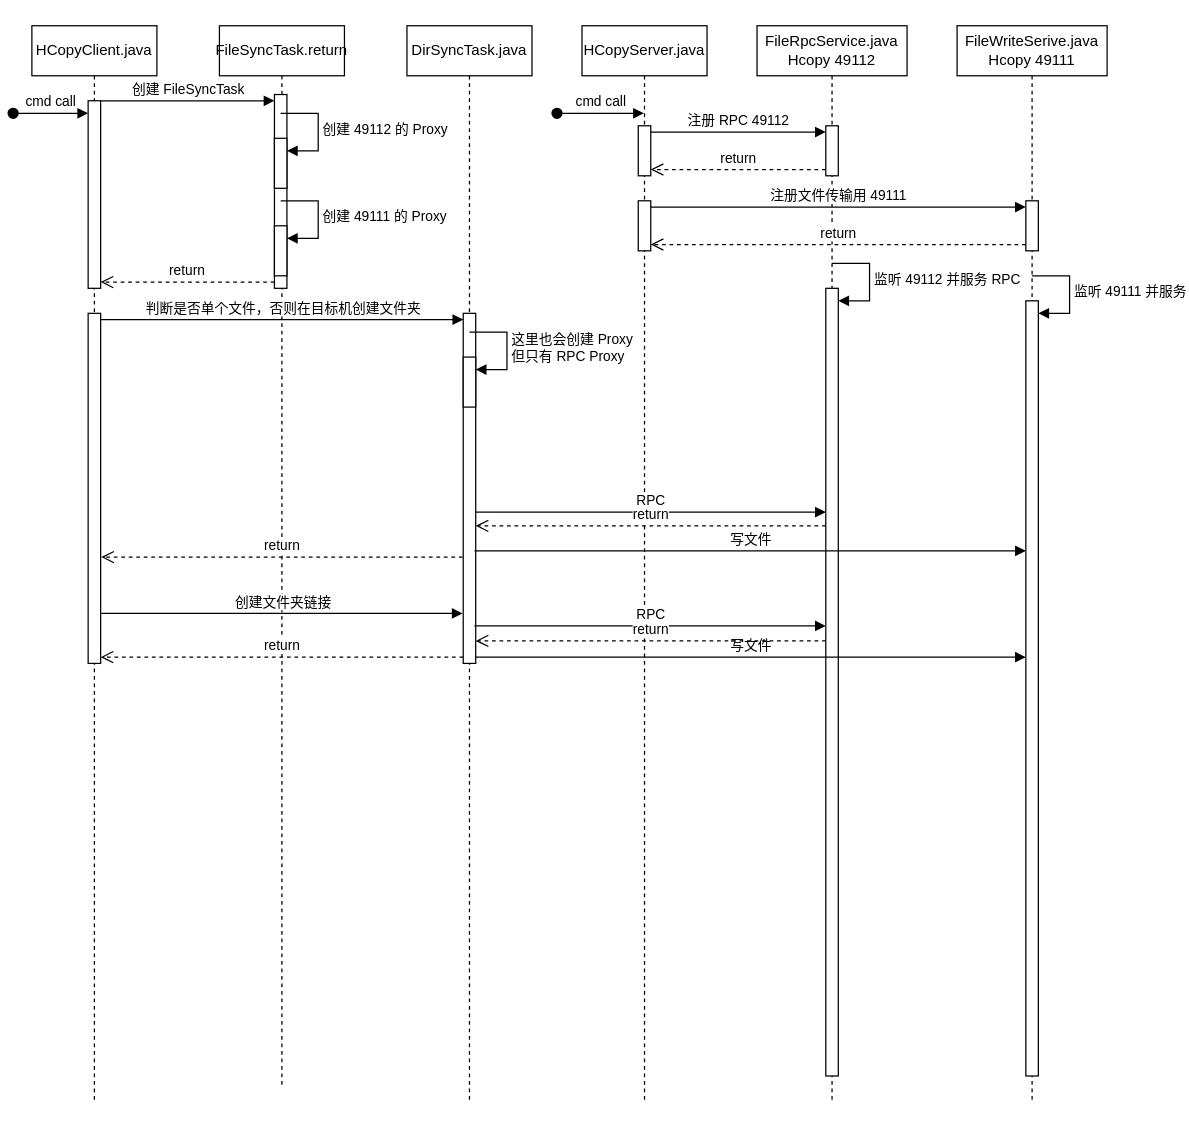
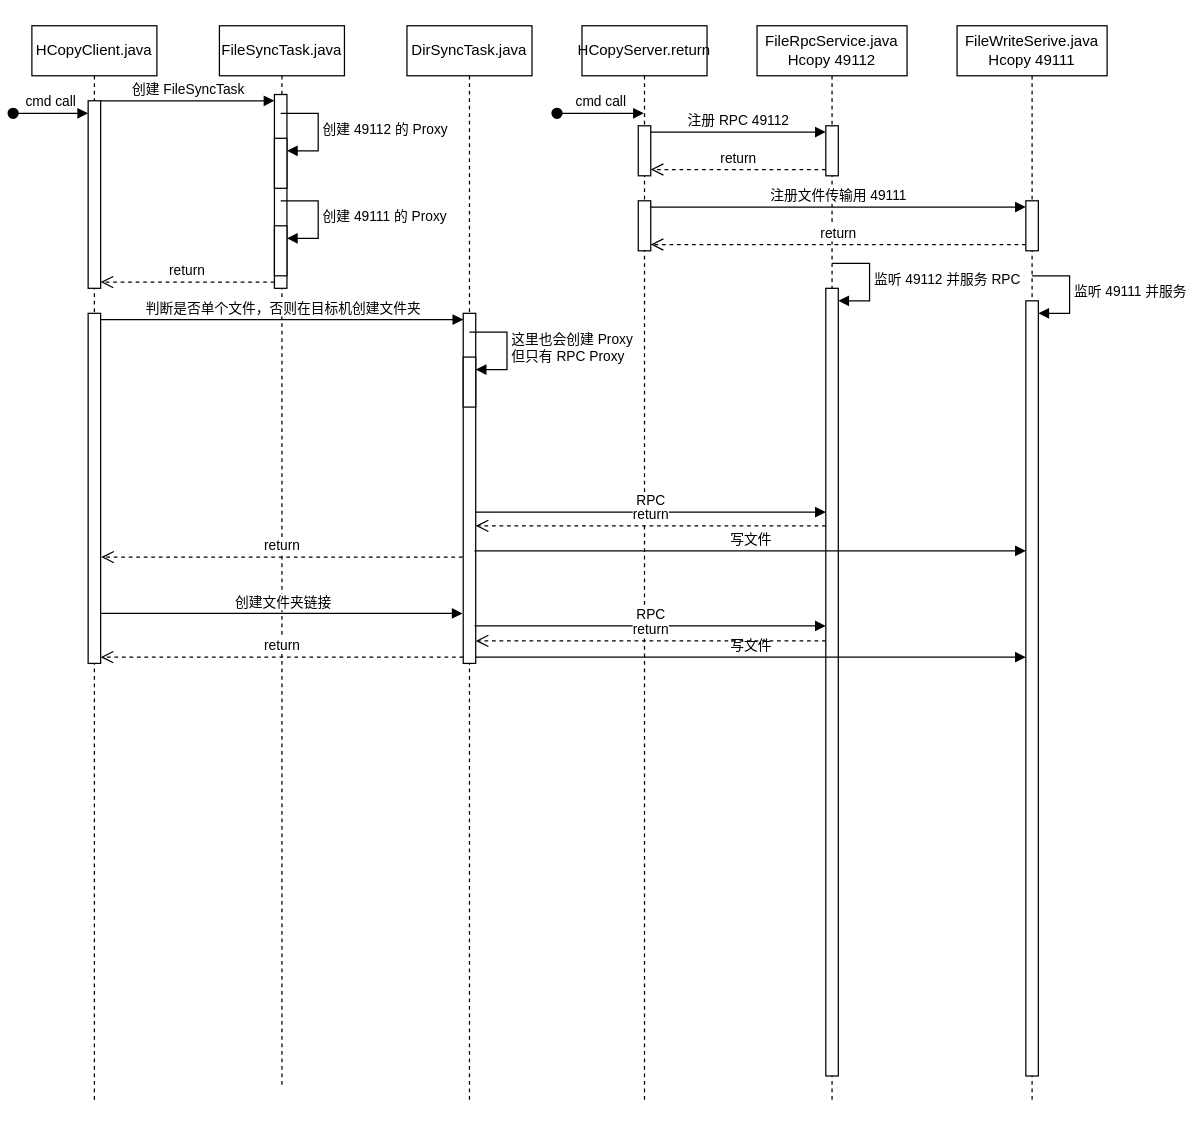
node "FileSyncTask.return": label "FileSyncTask.return" -> "FileSyncTask.java"
node "HCopyServer.java": label "HCopyServer.java" -> "HCopyServer.return"
